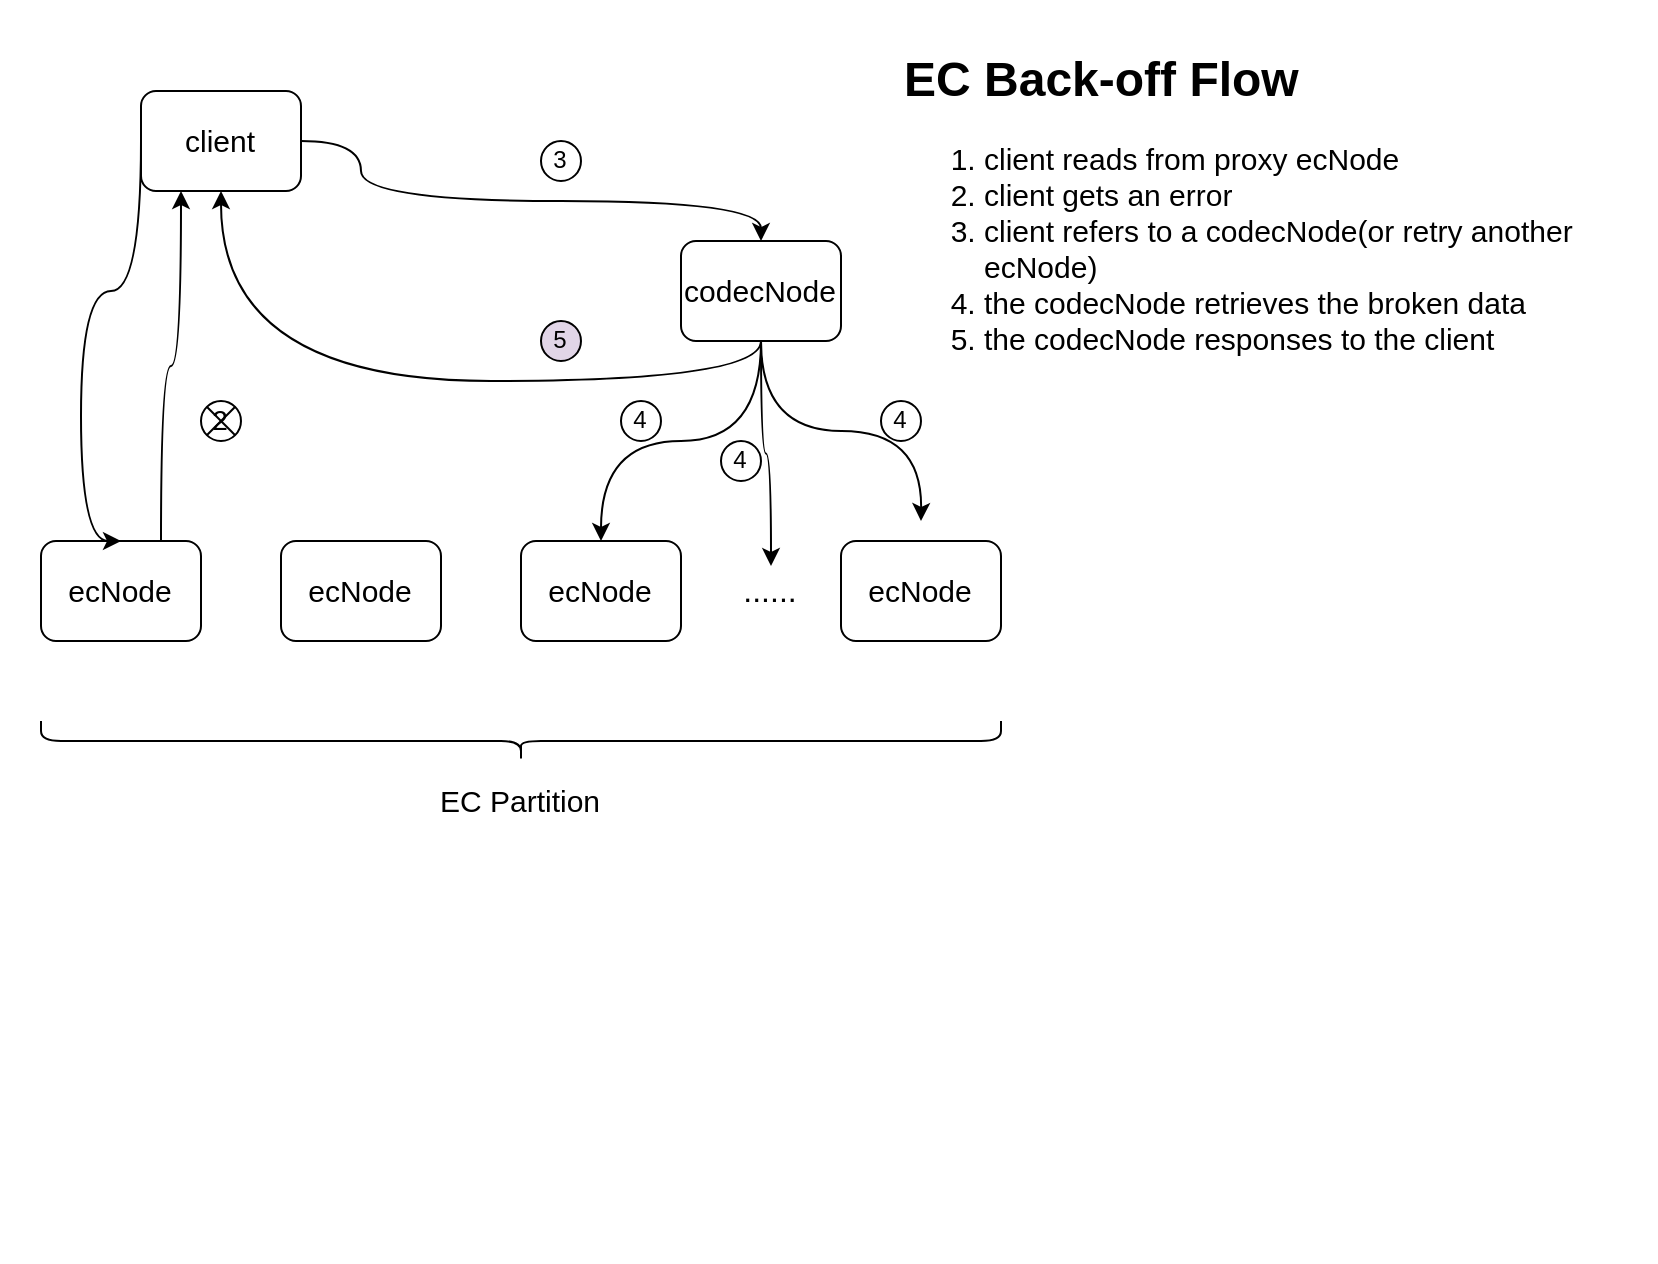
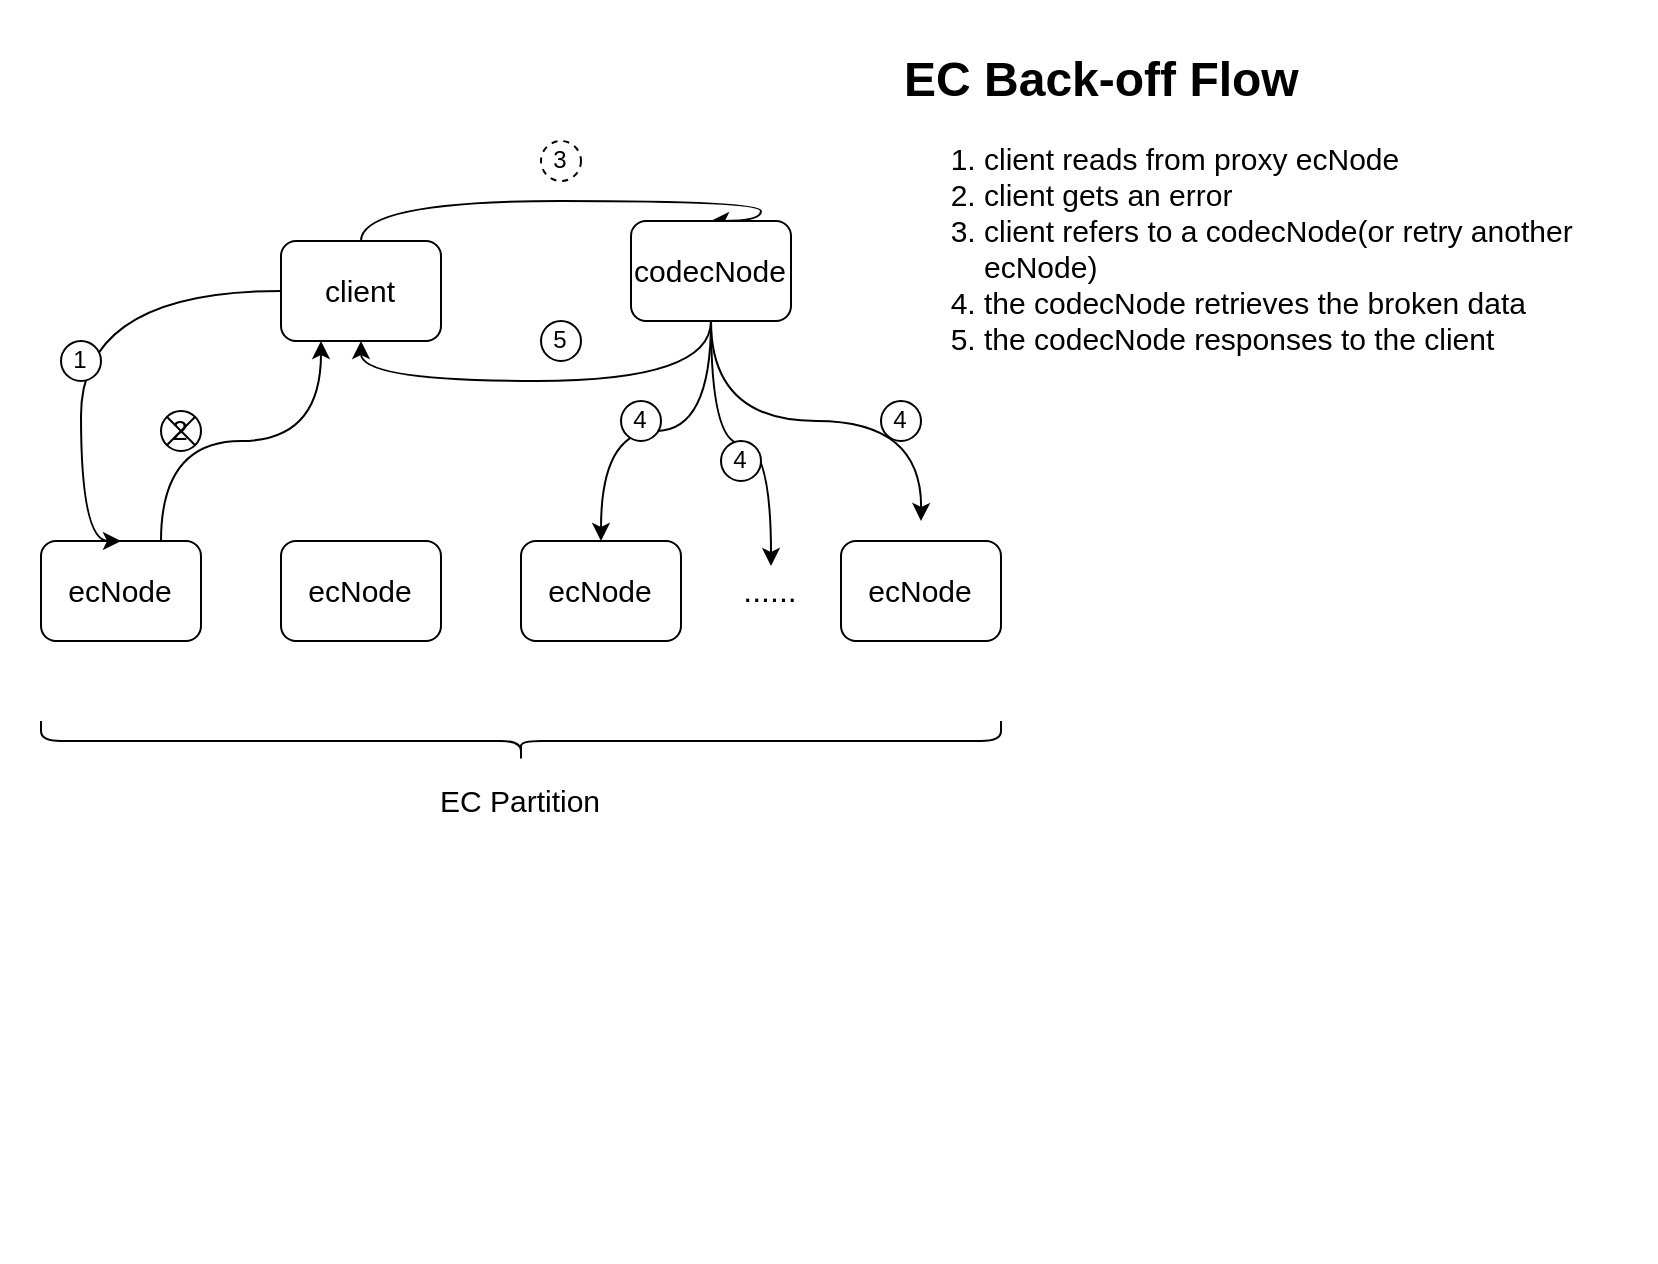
node "client": moved (221, 141) -> (361, 291)
node "3": style solid -> dashed
node "codecNode": moved (761, 291) -> (711, 271)
node "5": fillcolor #e1d5e7 -> #ffffff
node "1": added
node "2": moved (221, 421) -> (181, 431)
